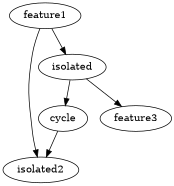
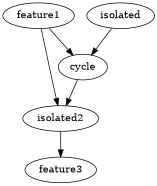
edge "feature1" -> "isolated": now "feature1" -> "cycle"
edge "isolated" -> "feature3": now "isolated2" -> "feature3"
